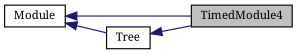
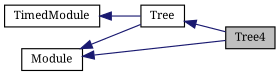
node "TimedModule": added
node "TimedModule4": label "TimedModule4" -> "Tree4"
